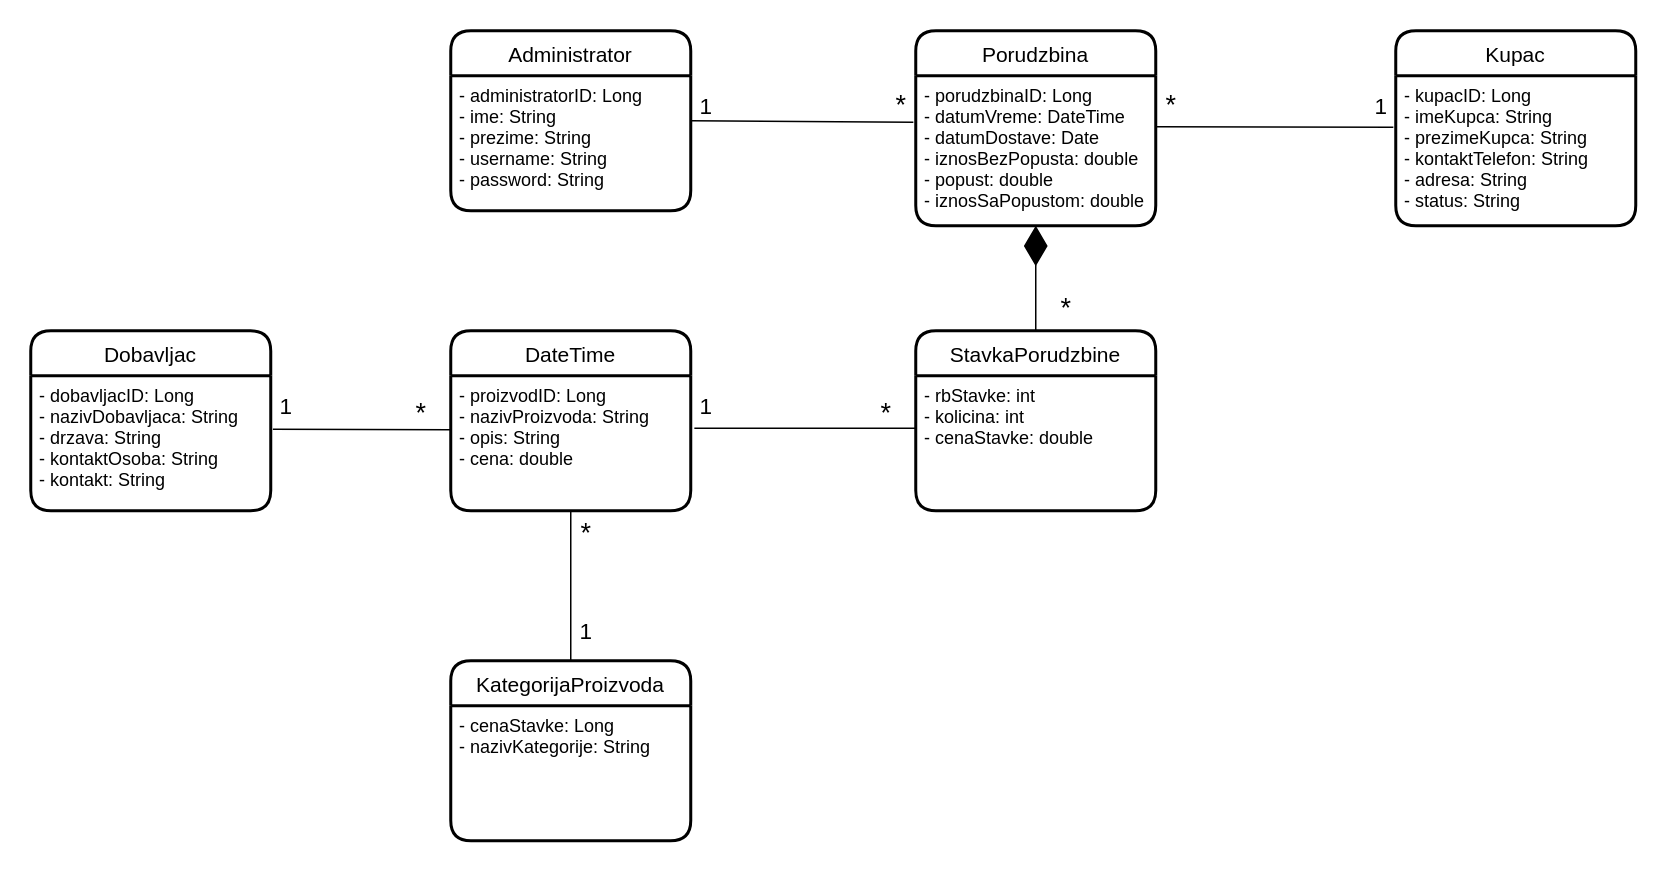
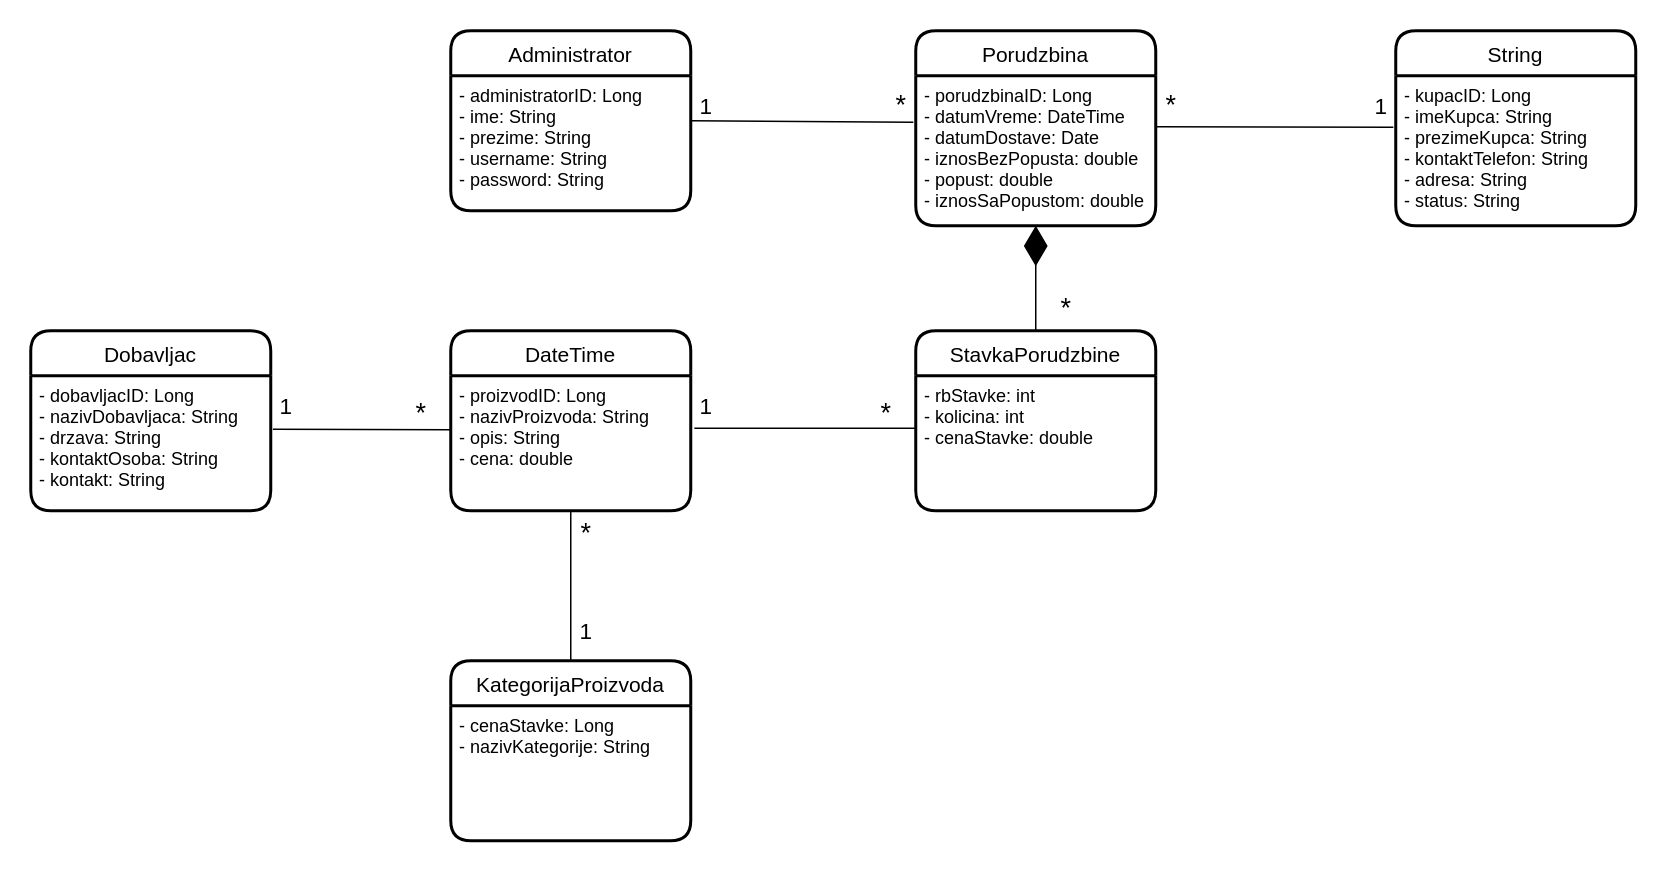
node "Kupac": label "Kupac" -> "String"
